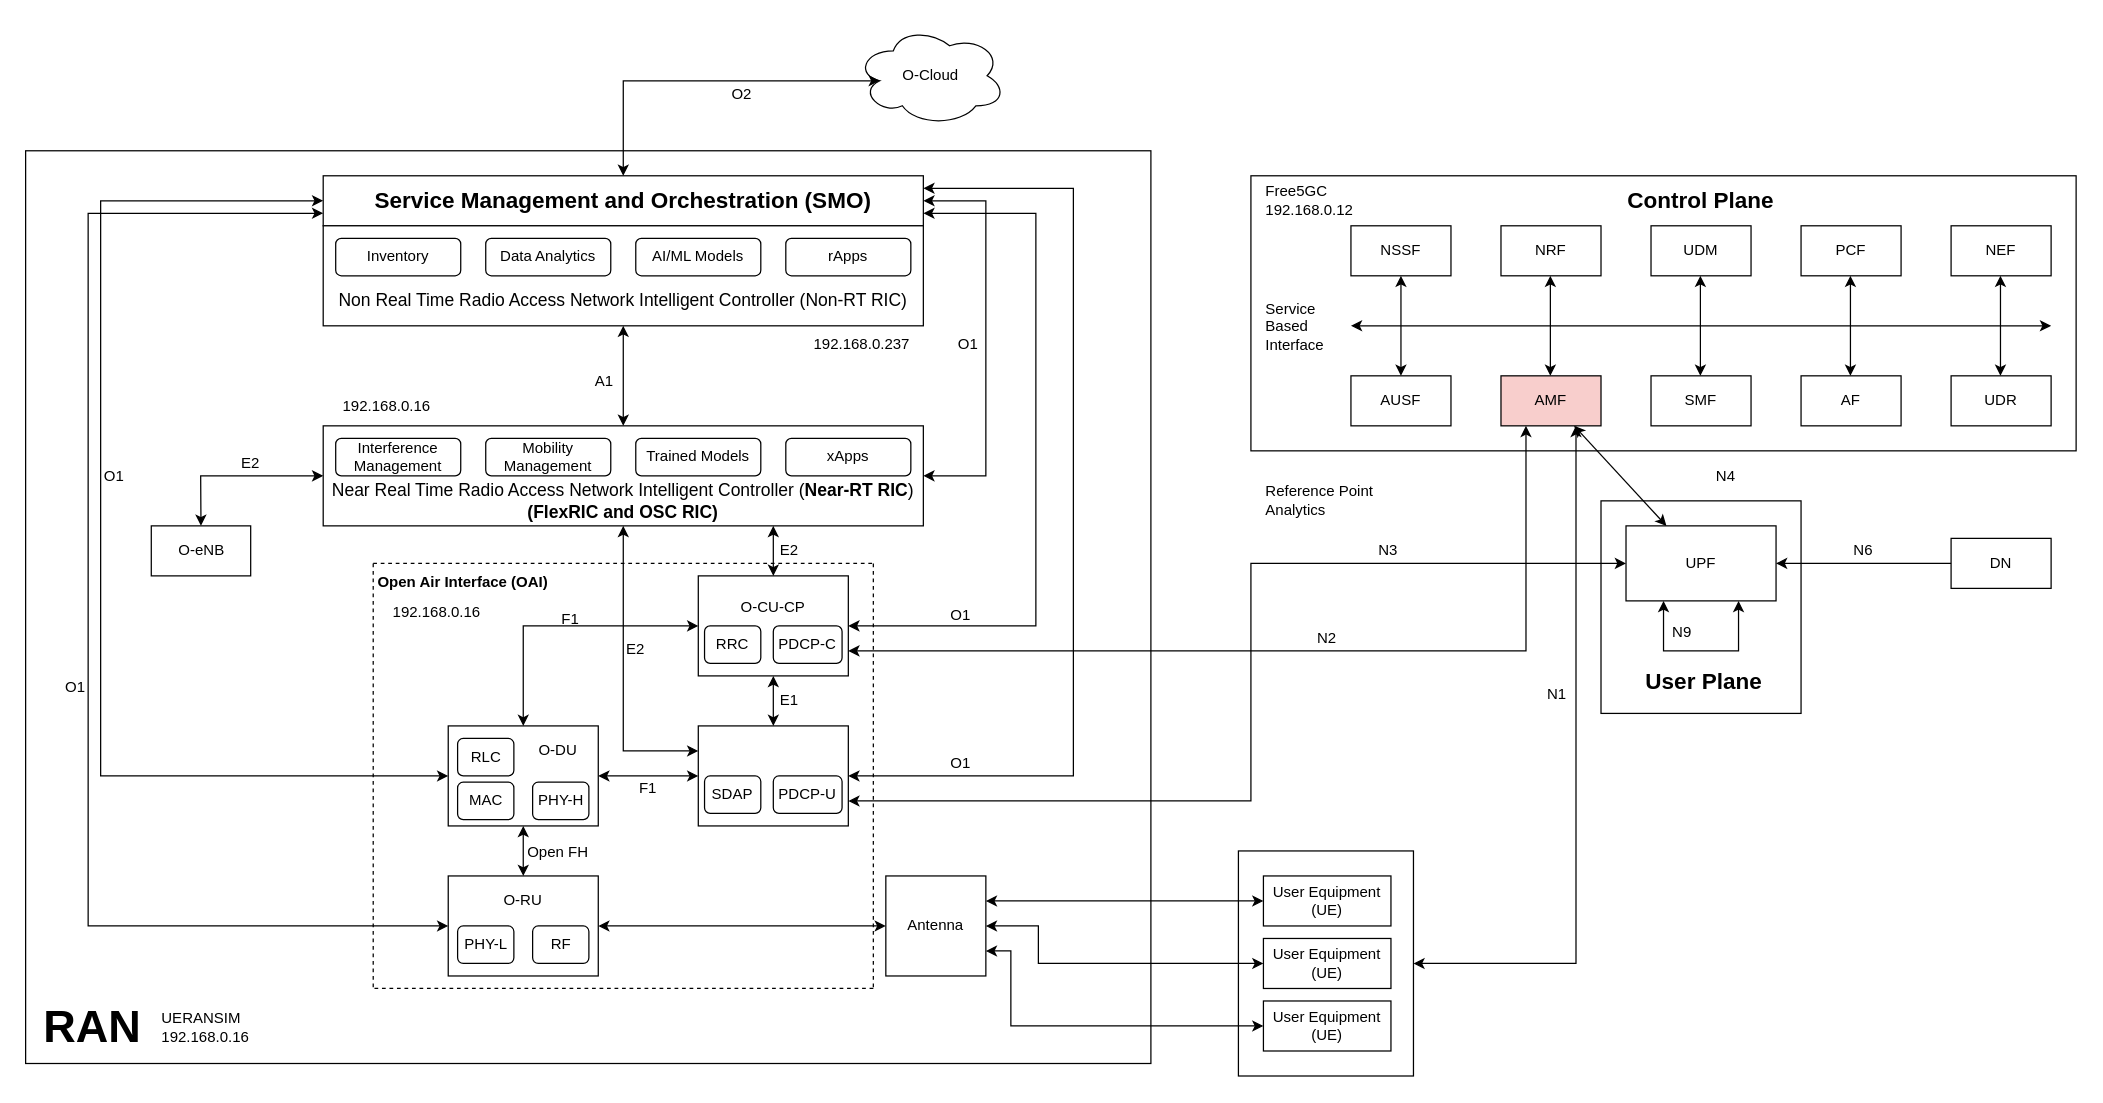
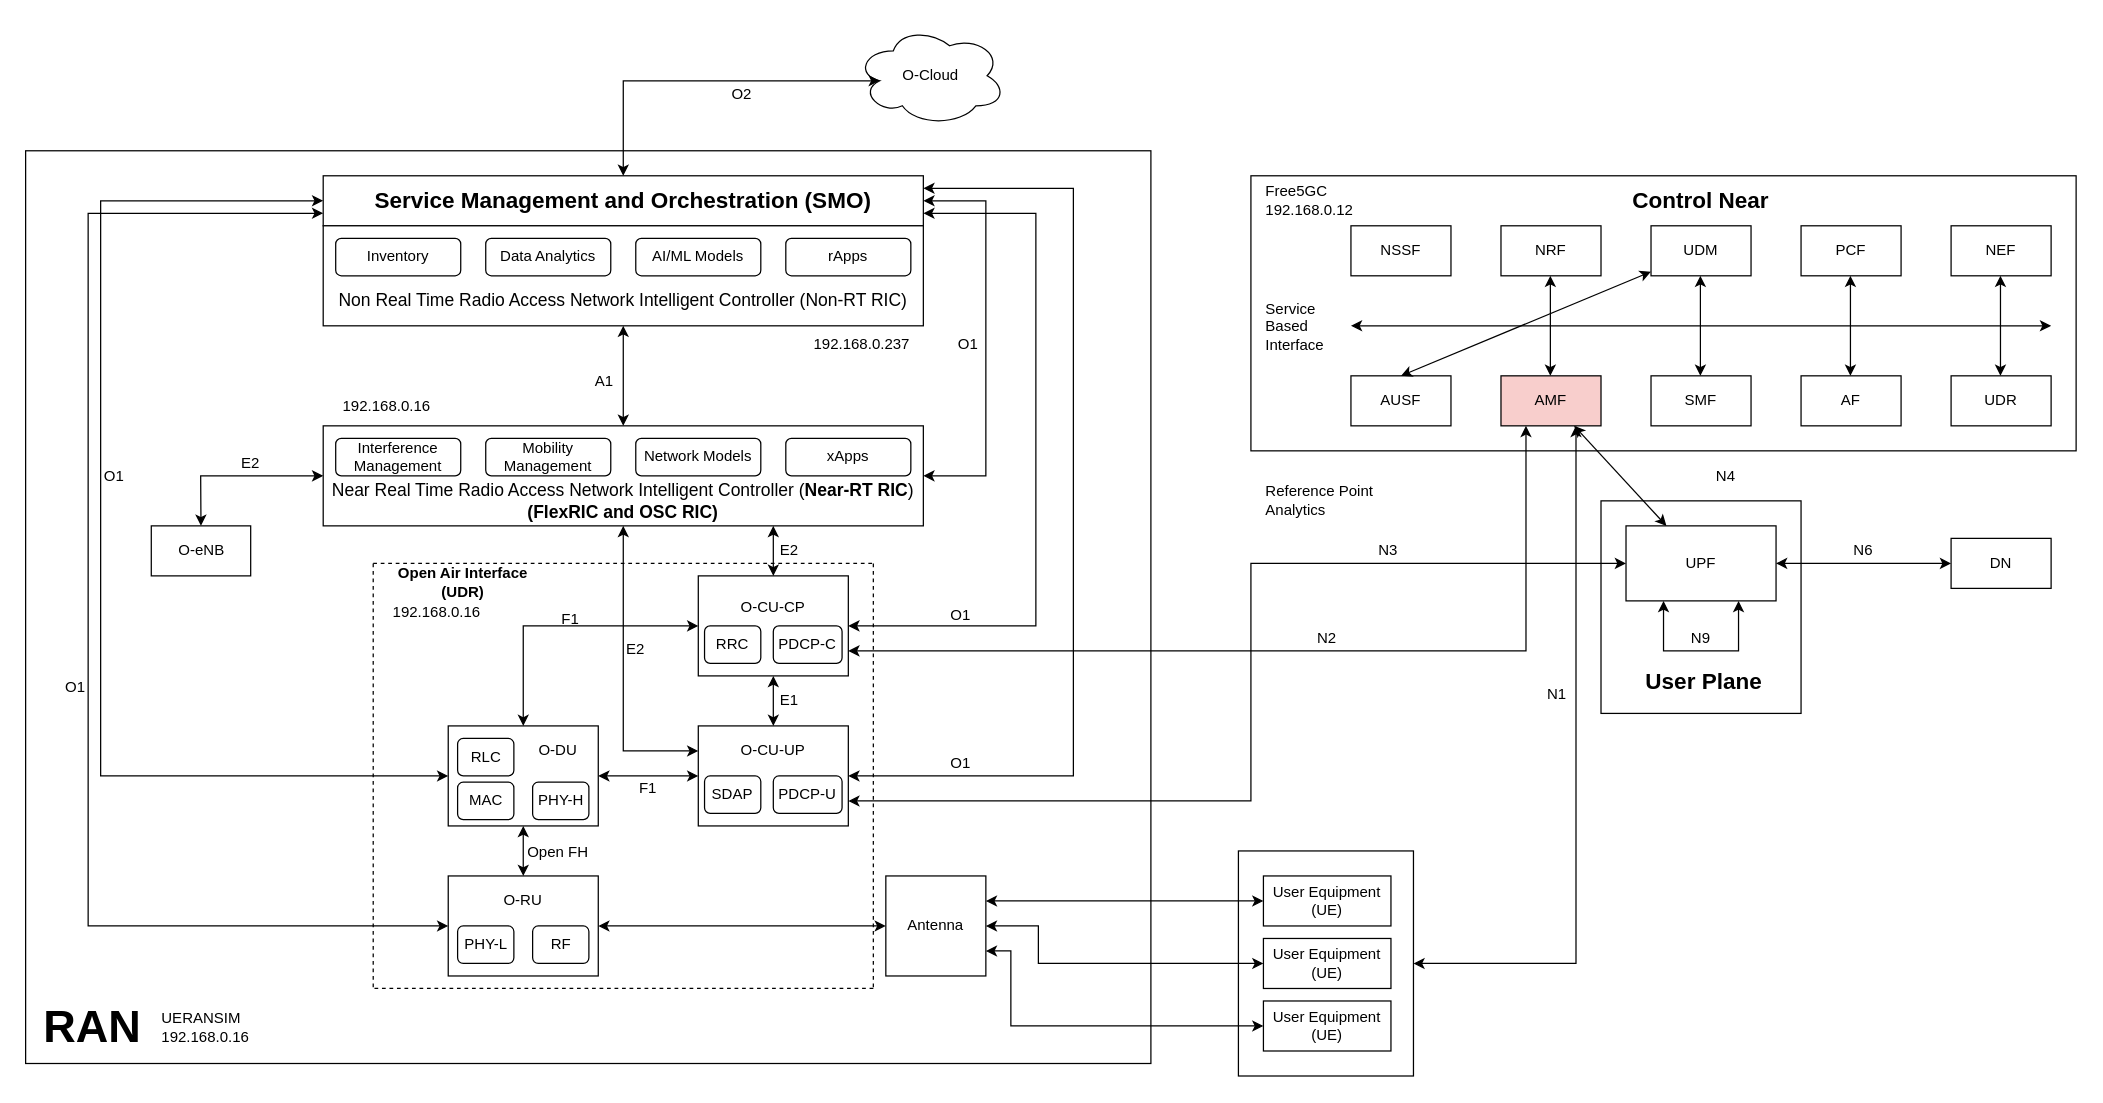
node "Control Plane": label "Control Plane" -> "Control Near"
edge "NSSF" -- "AUSF": now "UDM" -- "AUSF"
node "Trained Models": label "Trained Models" -> "Network Models"
edge "DN" -> "UPF": arrowhead none -> classic
node "Open Air Interface (OAI)": label "Open Air Interface (OAI)" -> "Open Air Interface (UDR)"
node "N9": moved (1682, 632) -> (1701, 638)
node "O-CU-UP": added
